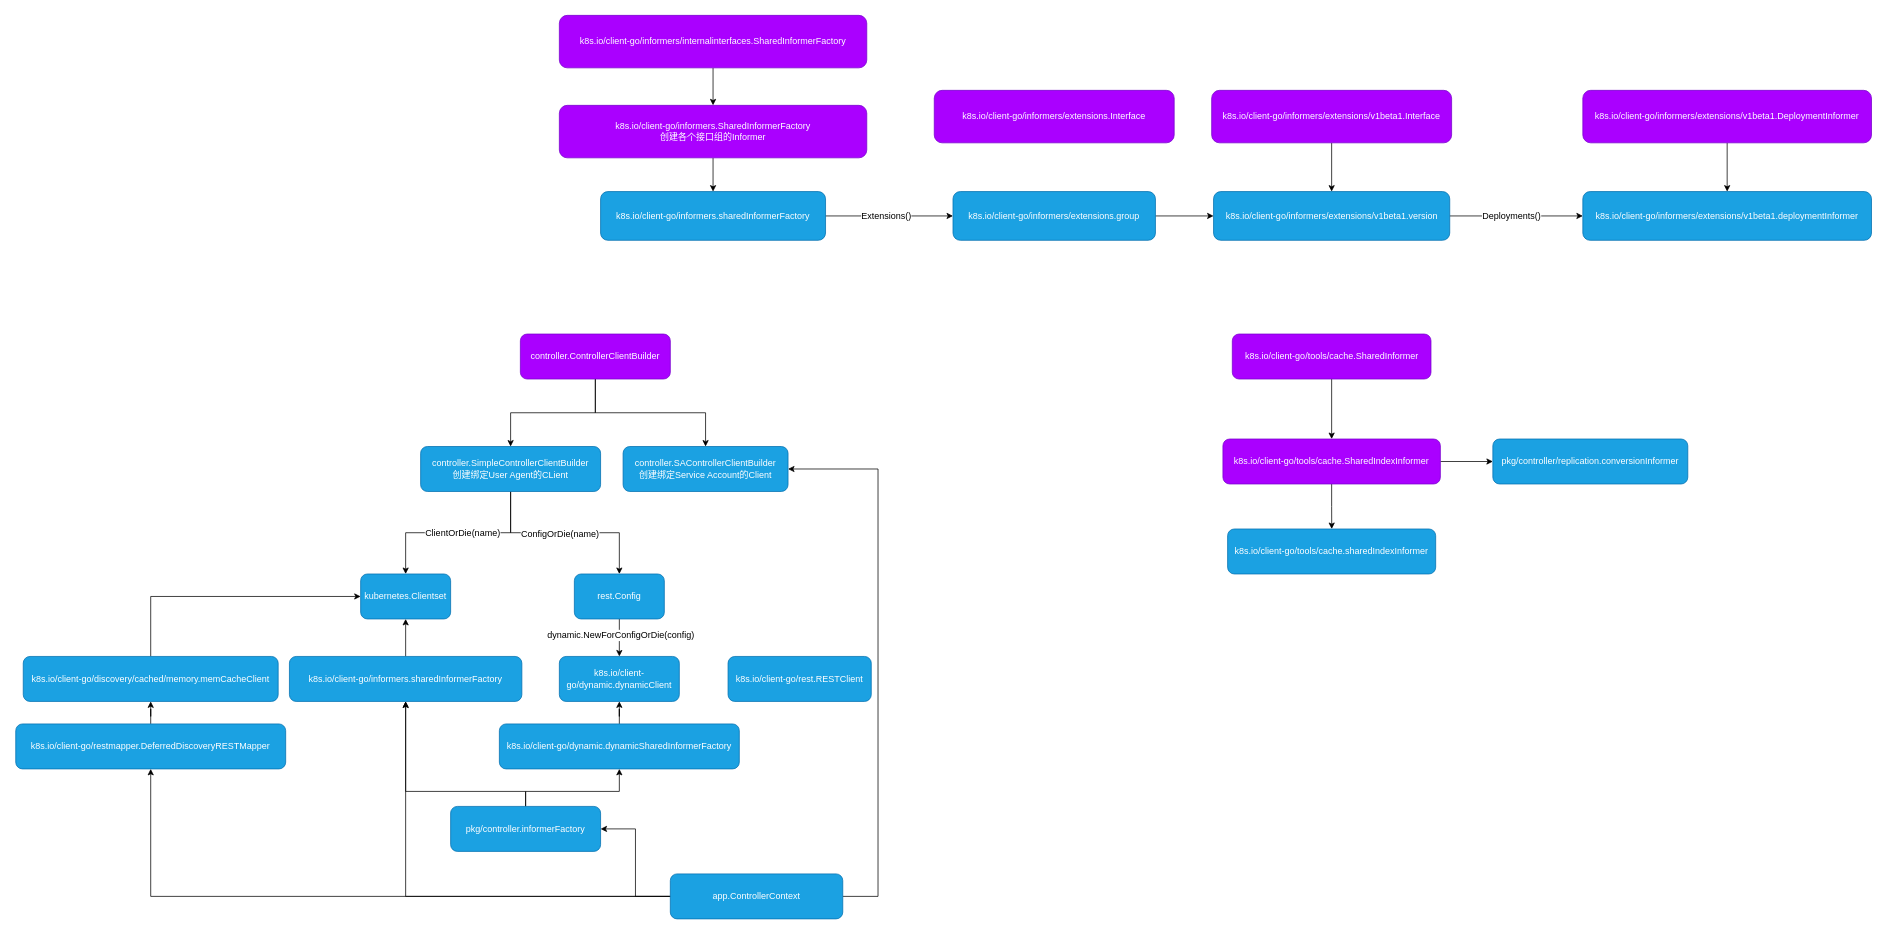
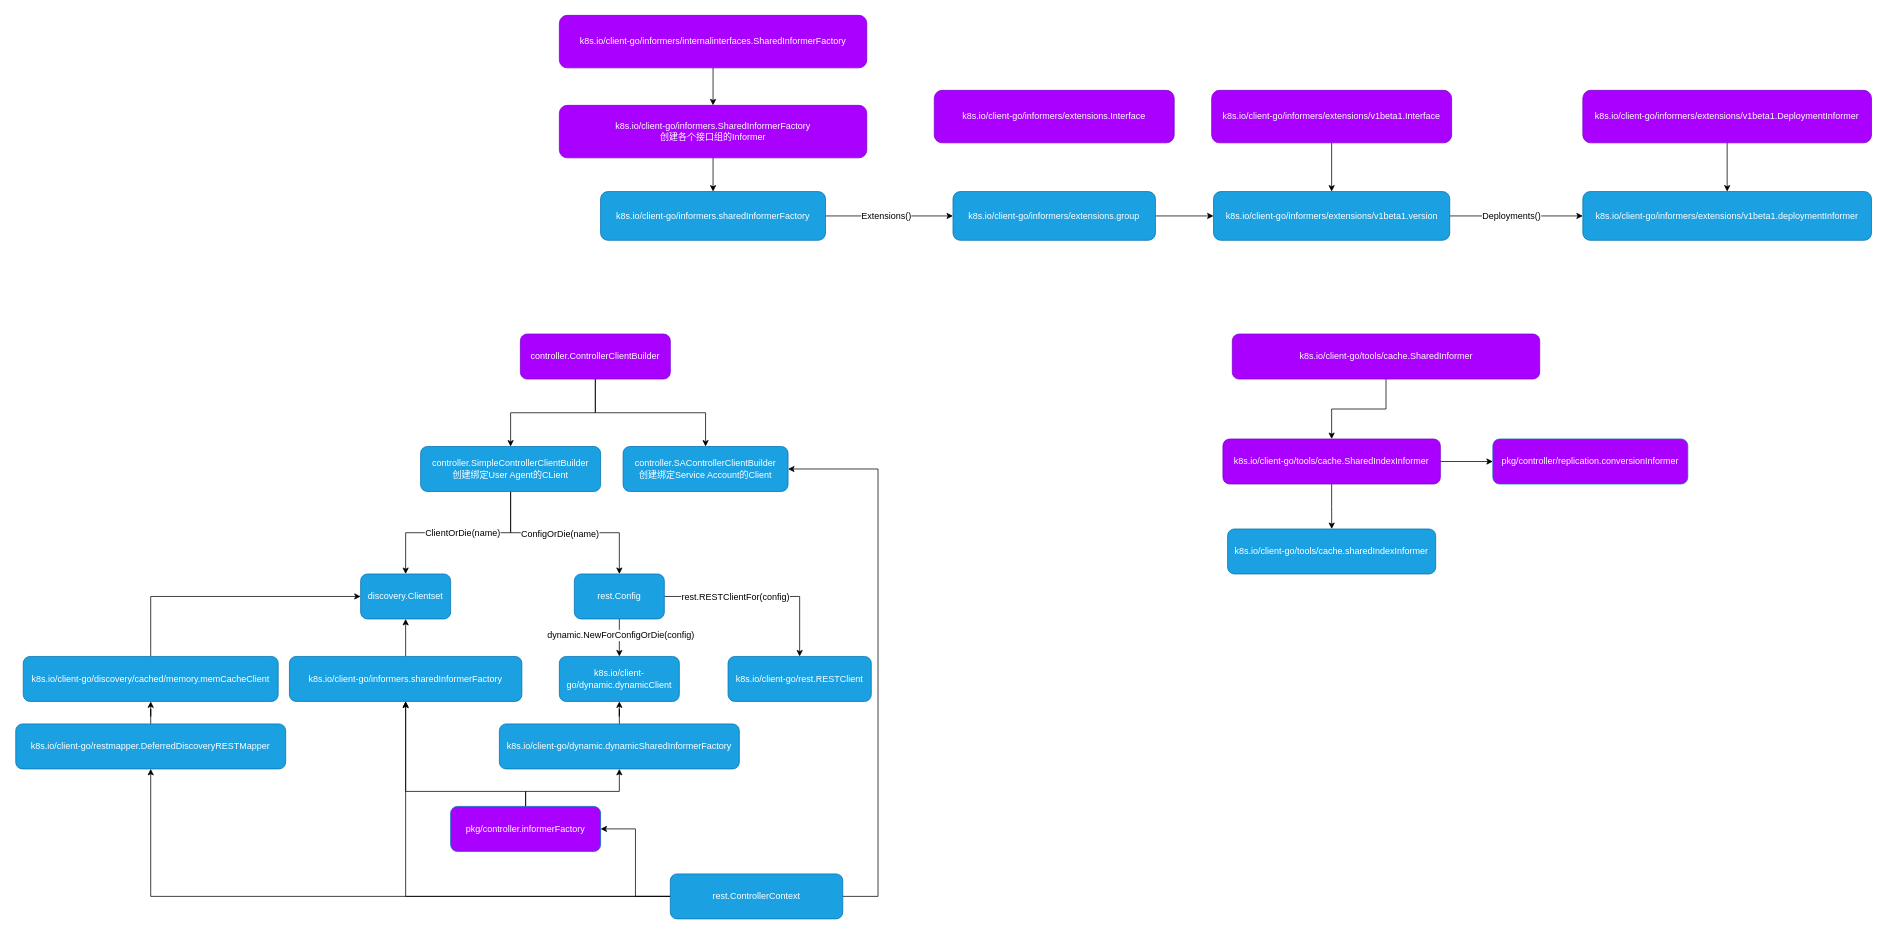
node "k8s.io/client-go/tools/cache.SharedInformer": size 199x45 -> 308x45
node "pkg/controller/replication.conversionInformer": fillcolor #1ba1e2 -> #aa00ff
node "kubernetes.Clientset": label "kubernetes.Clientset" -> "discovery.Clientset"
edge "rest.Config" -> "k8s.io/client-go/rest.RESTClient": added, label "rest.RESTClientFor(config)"
node "pkg/controller.informerFactory": fillcolor #1ba1e2 -> #aa00ff
node "app.ControllerContext": label "app.ControllerContext" -> "rest.ControllerContext"
